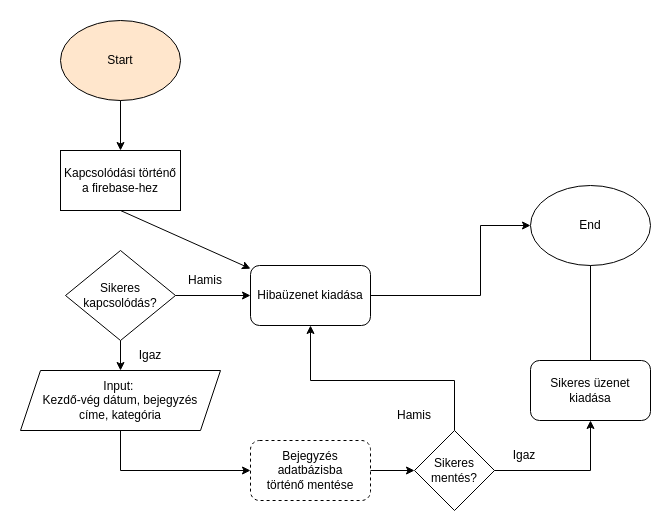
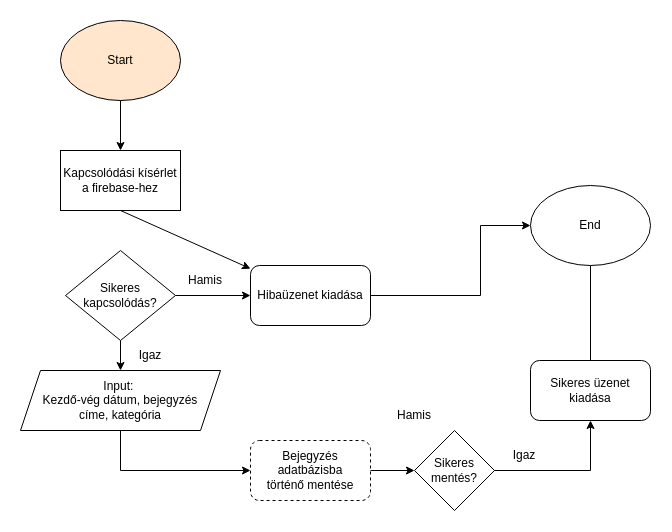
node "Kapcsolódási történő a firebase-hez": label "Kapcsolódási történő a firebase-hez" -> "Kapcsolódási kísérlet a firebase-hez"
edge "Sikeres mentés?" -> "Hibaüzenet kiadása": removed
